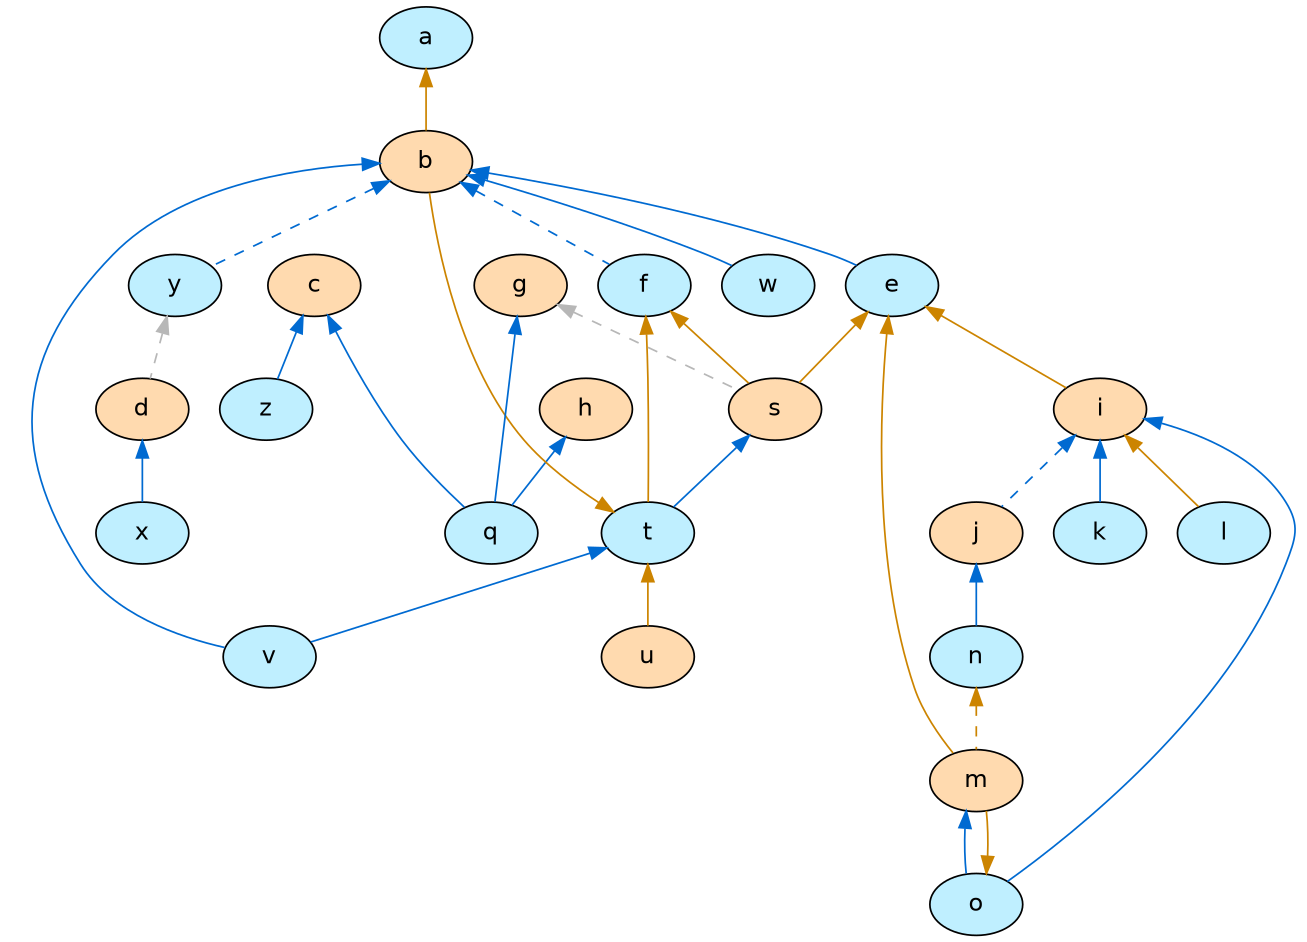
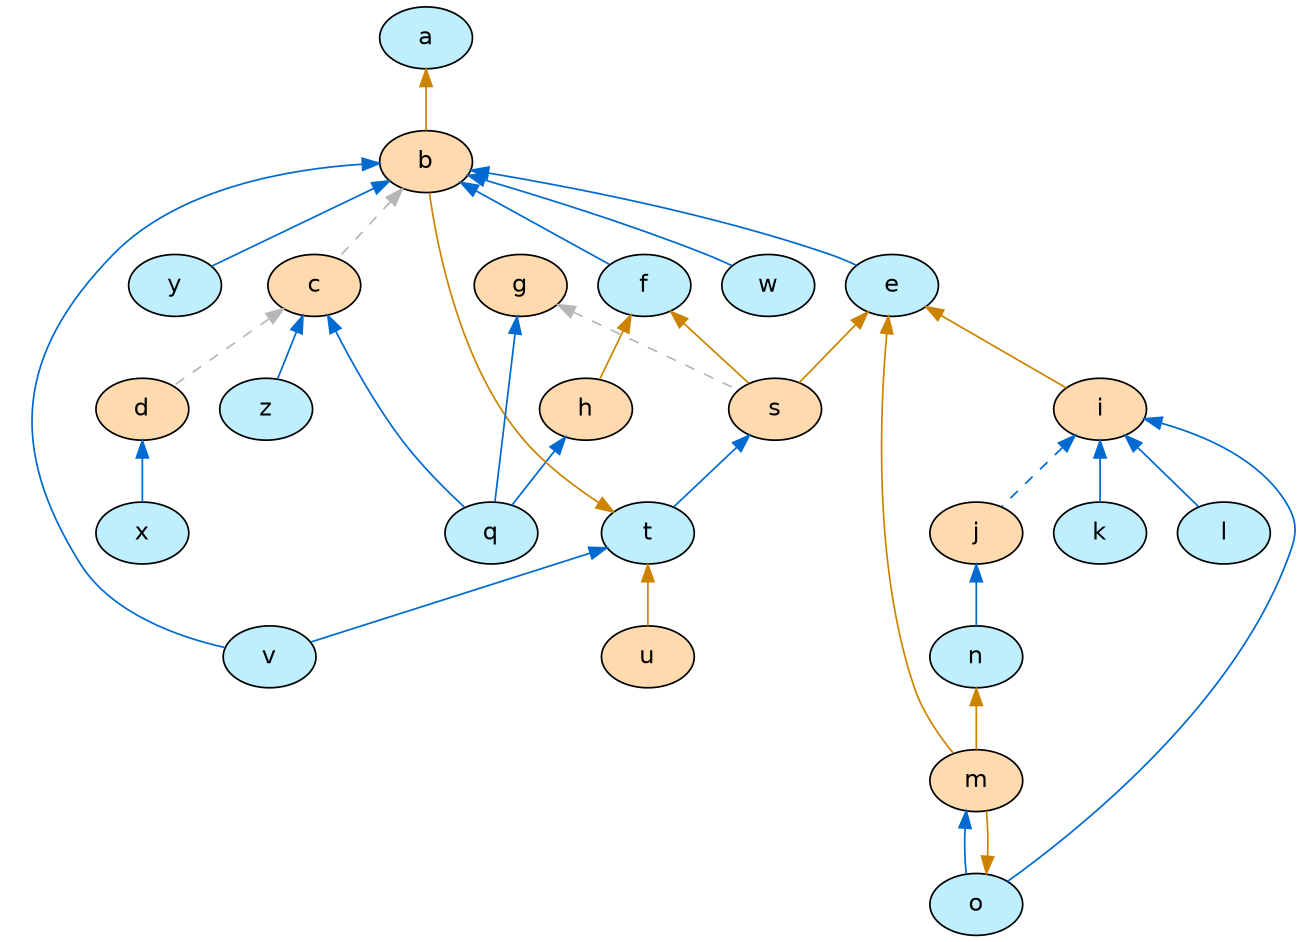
edge "y" -> "b": style dashed -> solid
edge "f" -> "b": style dashed -> solid
edge "c" -> "b": added
edge "d" -> "y": now "d" -> "c"
edge "t" -> "f": now "h" -> "f"
edge "l" -> "i": color #cc8400 -> #006ad1
edge "m" -> "n": style dashed -> solid
